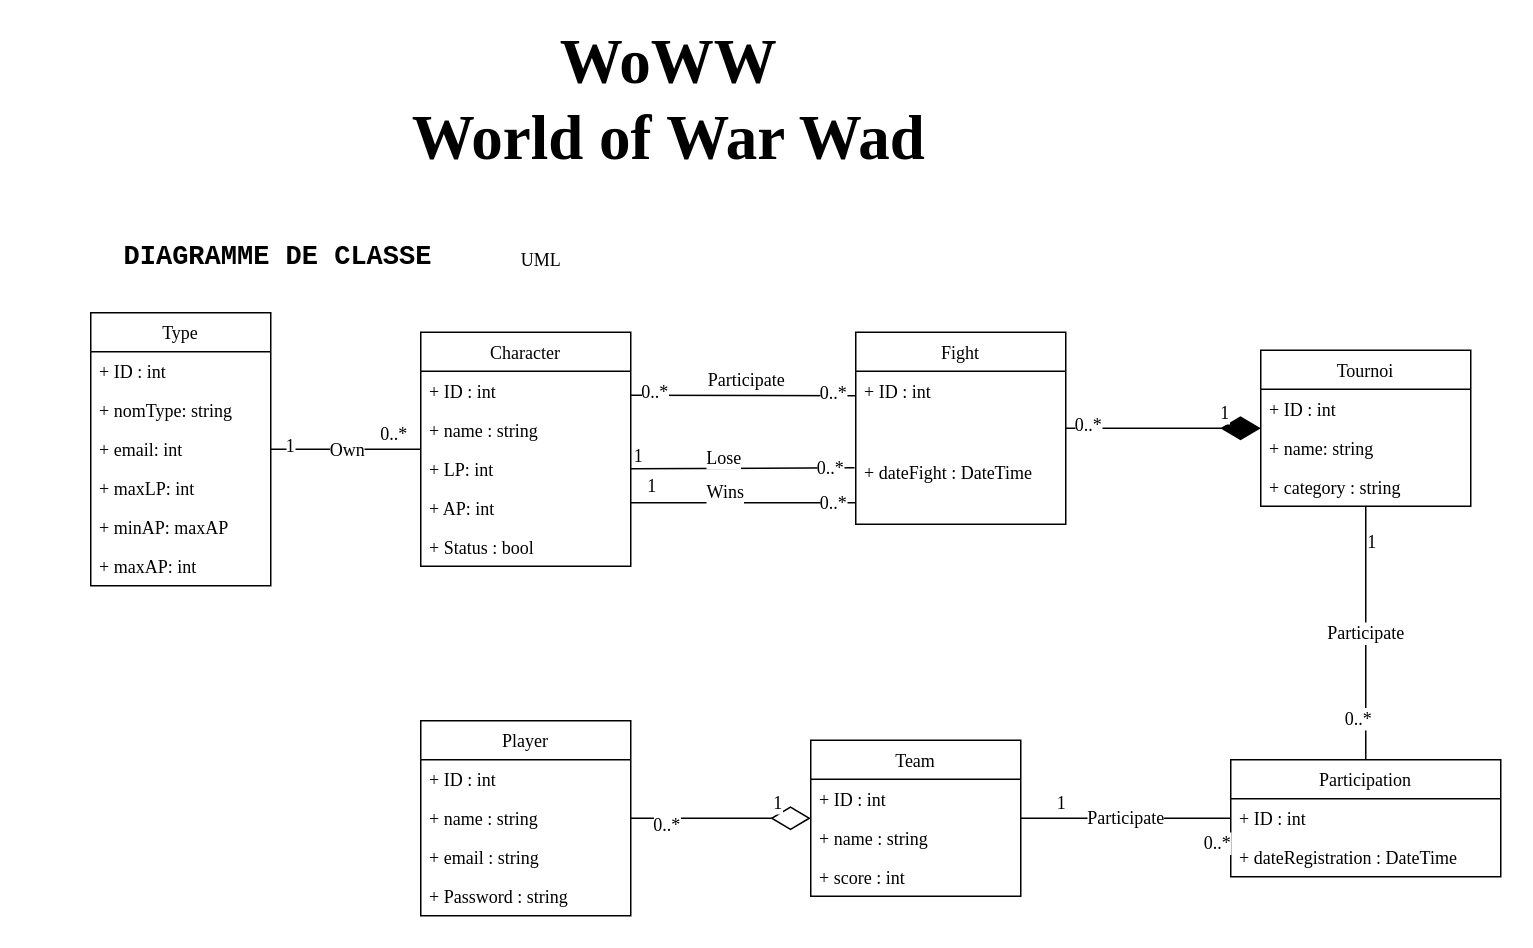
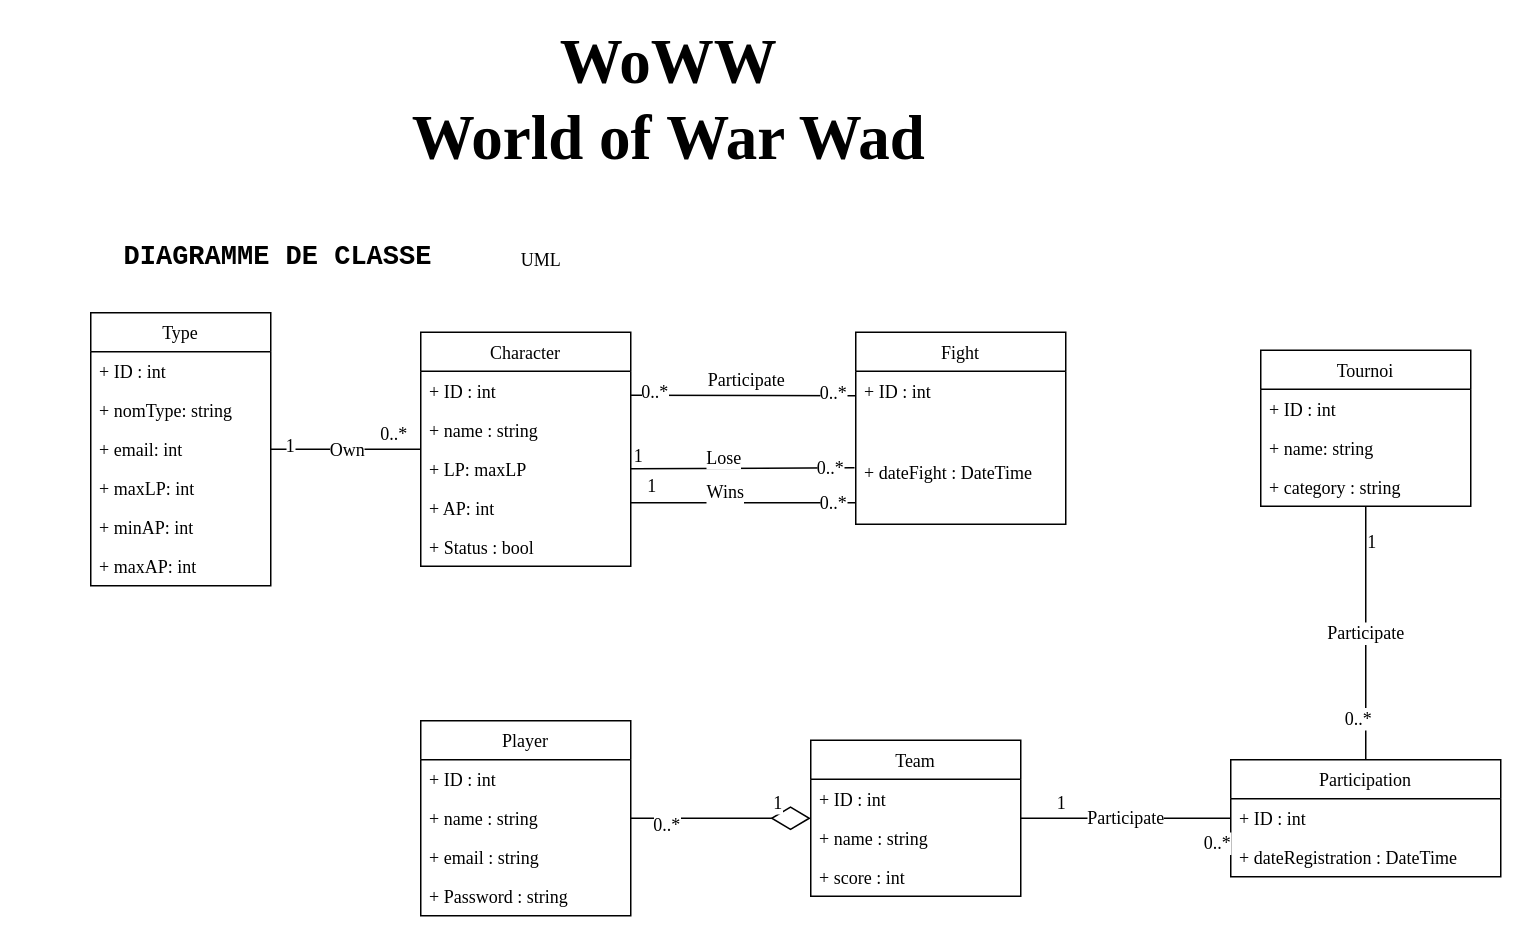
edge "Fight" -> "Tournoi": removed, labels "0..*", "1"
node "+ LP: int": label "+ LP: int" -> "+ LP: maxLP"
node "+ minAP: maxAP": label "+ minAP: maxAP" -> "+ minAP: int"
